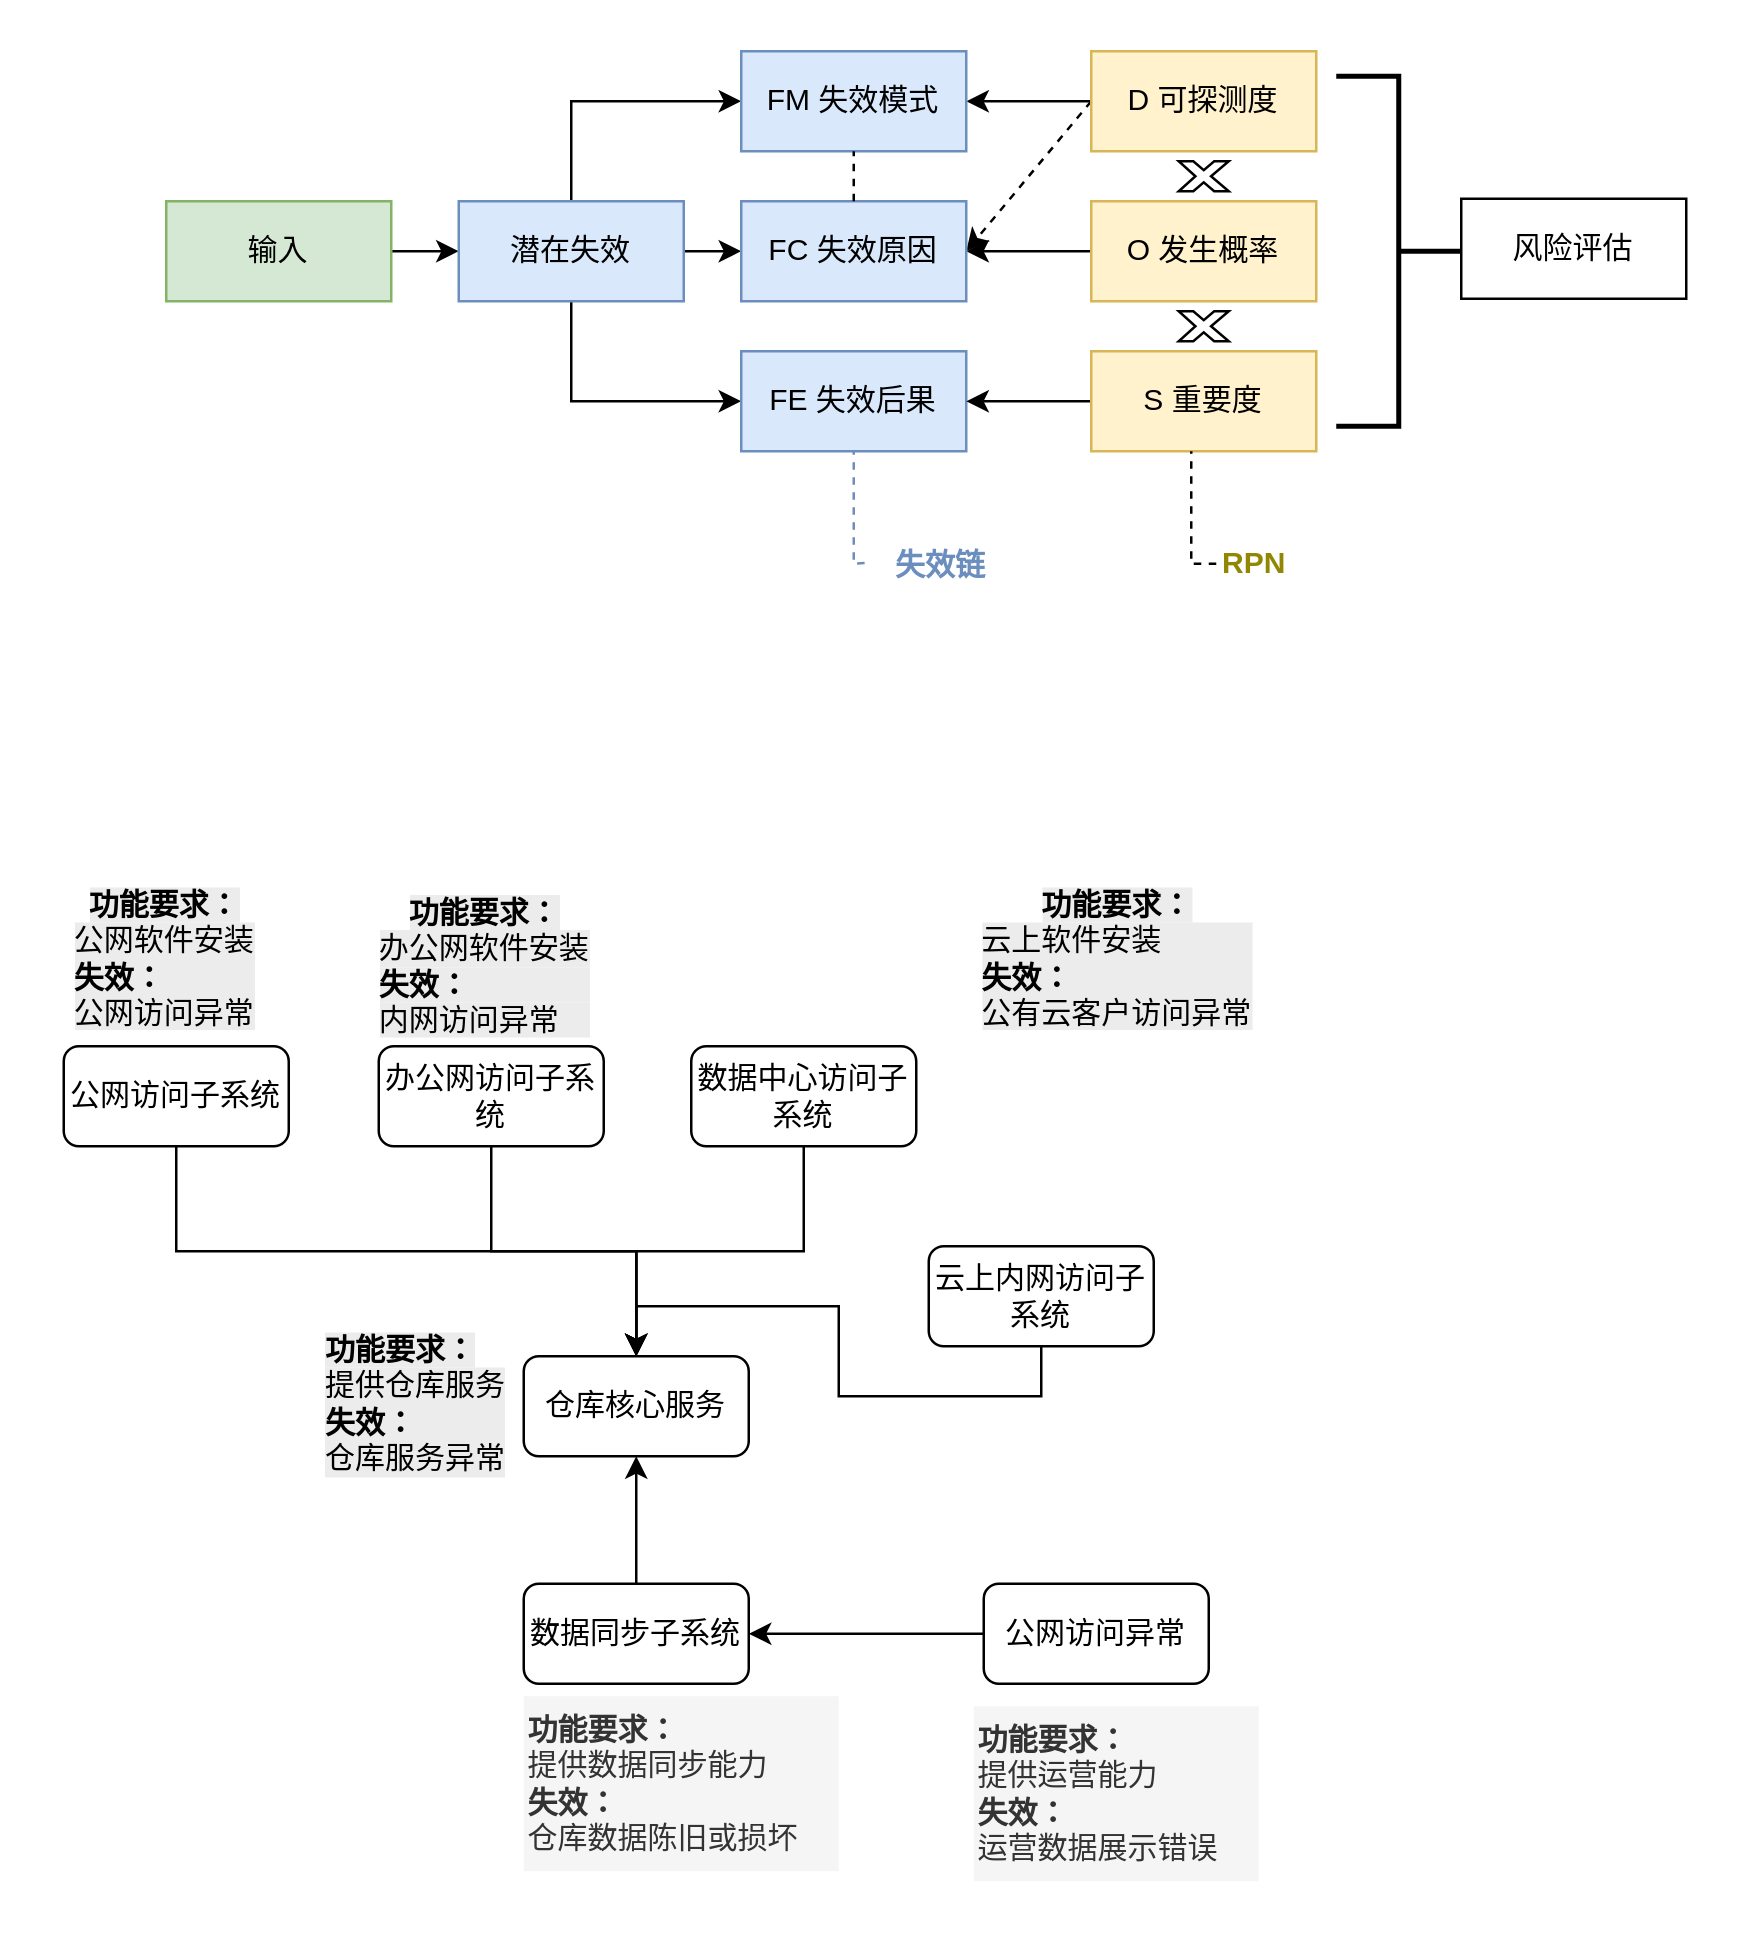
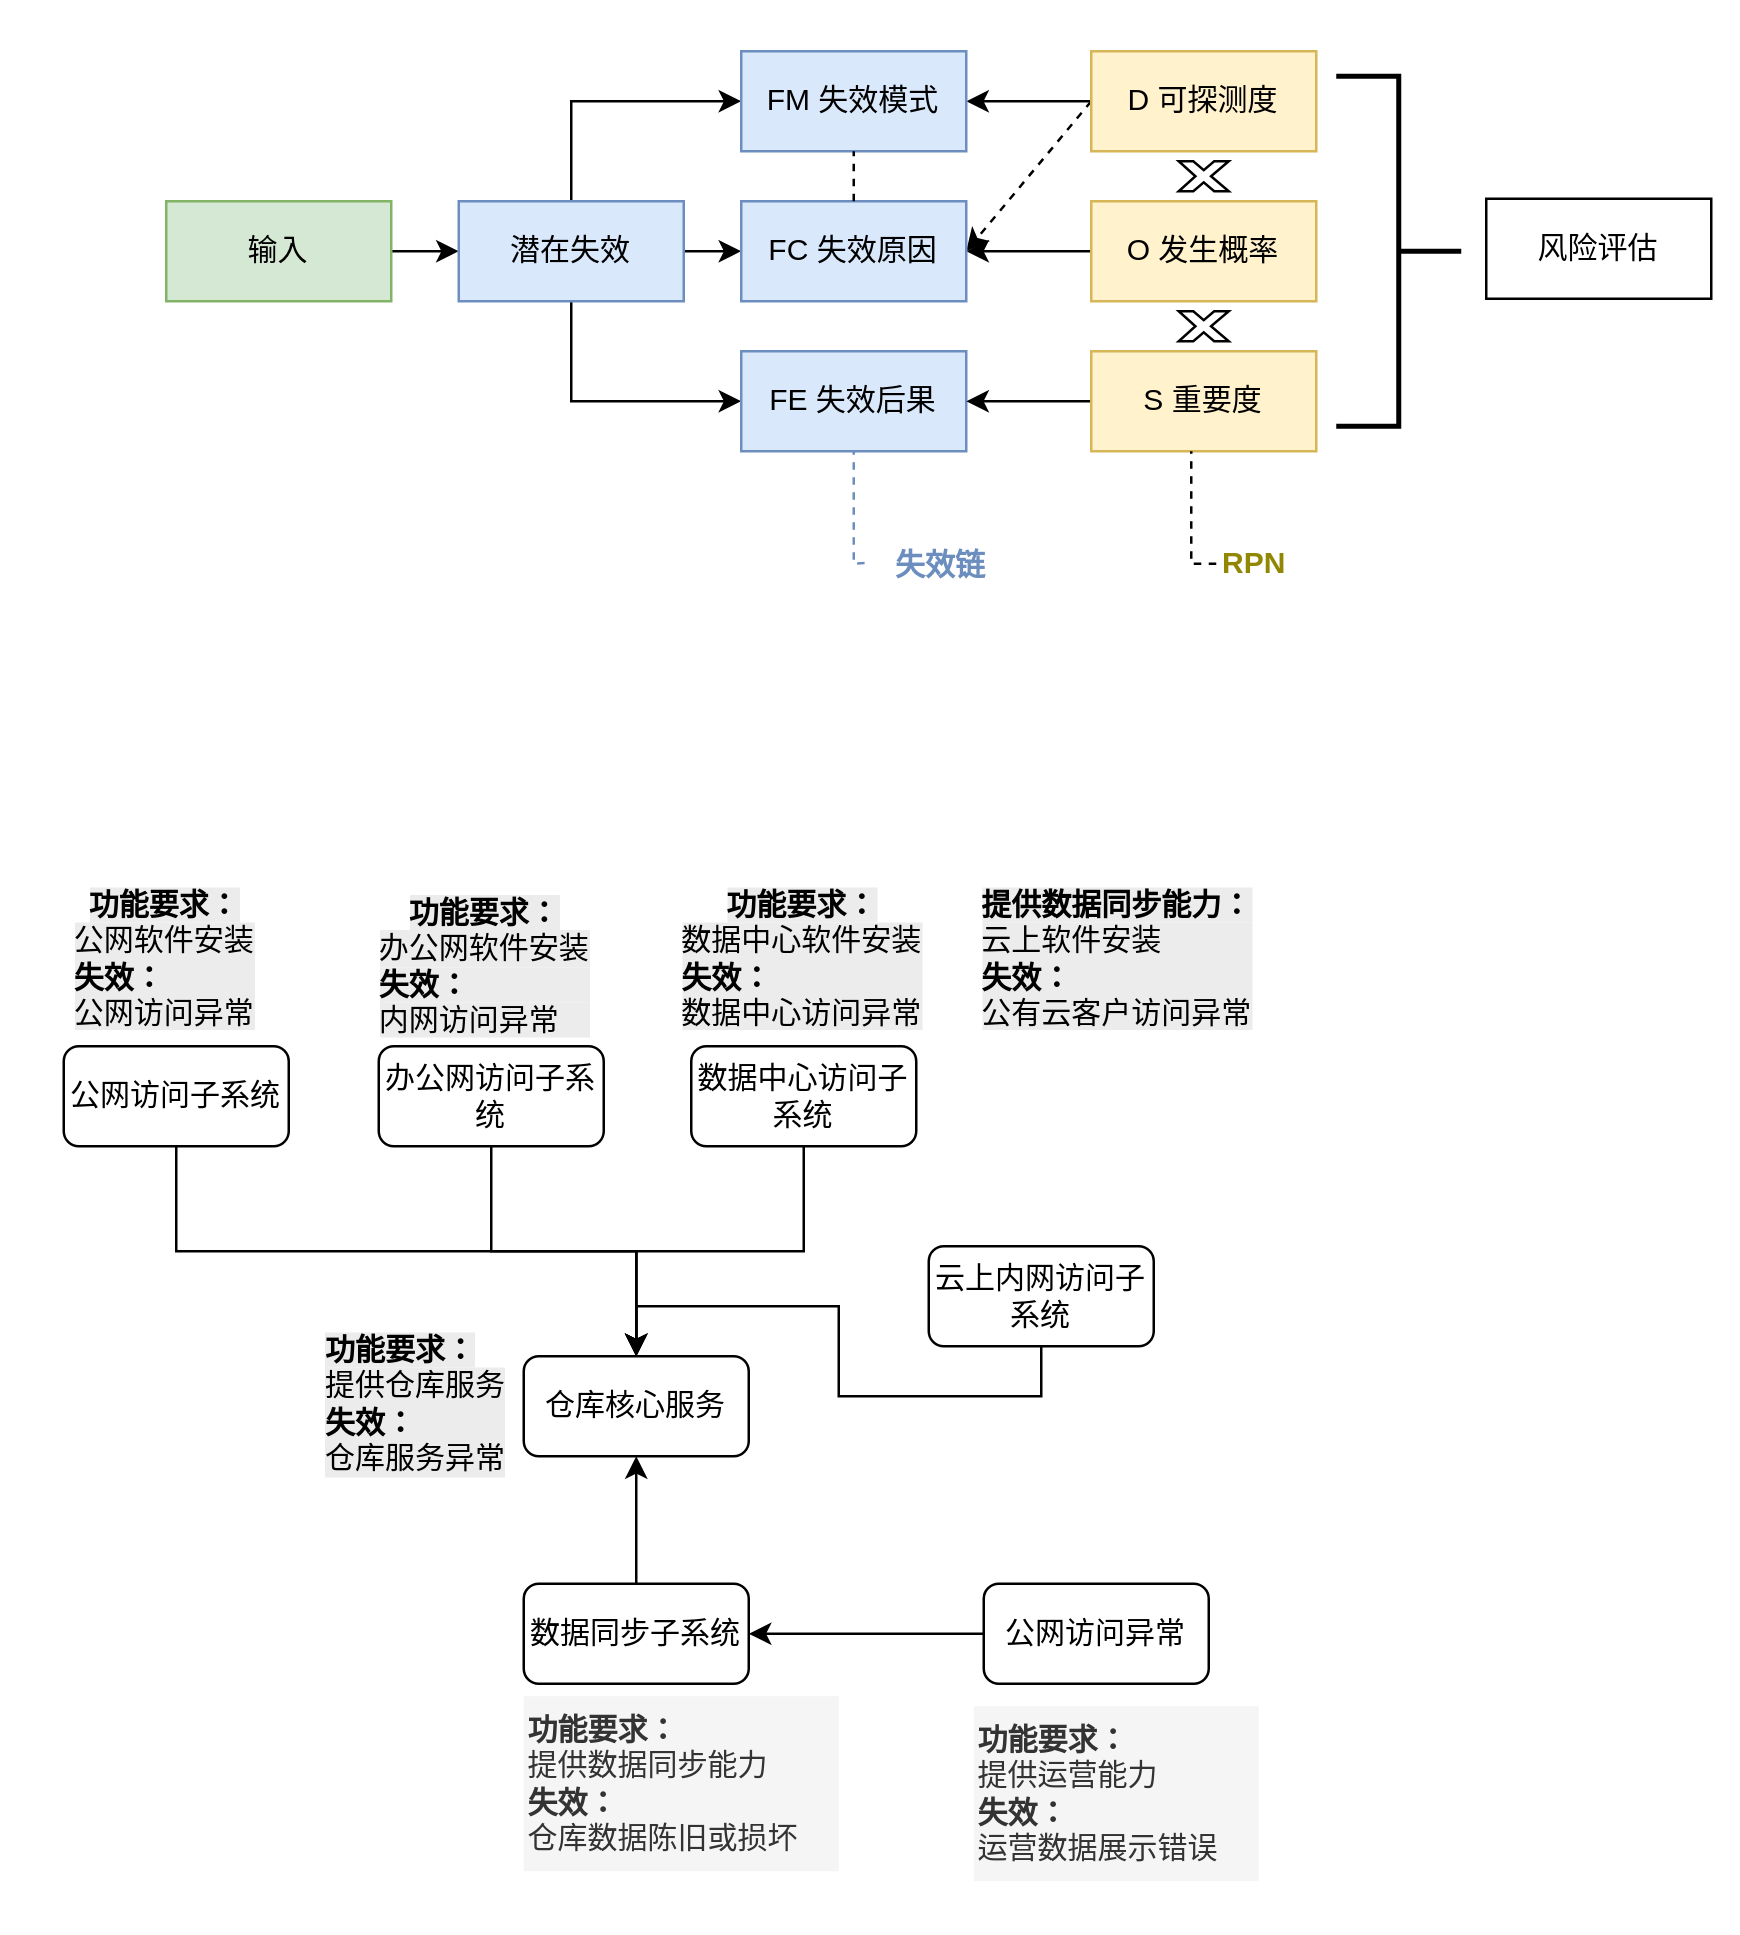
node "风险评估": moved (1574, 249) -> (1599, 249)
node "功能要求： 数据中心软件安装 失效： 数据中心访问异常": added
node "功能要求： 云上软件安装 失效： 公有云客户访问异常": label "功能要求： 云上软件安装 失效： 公有云客户访问异常" -> "提供数据同步能力： 云上软件安装 失效： 公有云客户访问异常"
